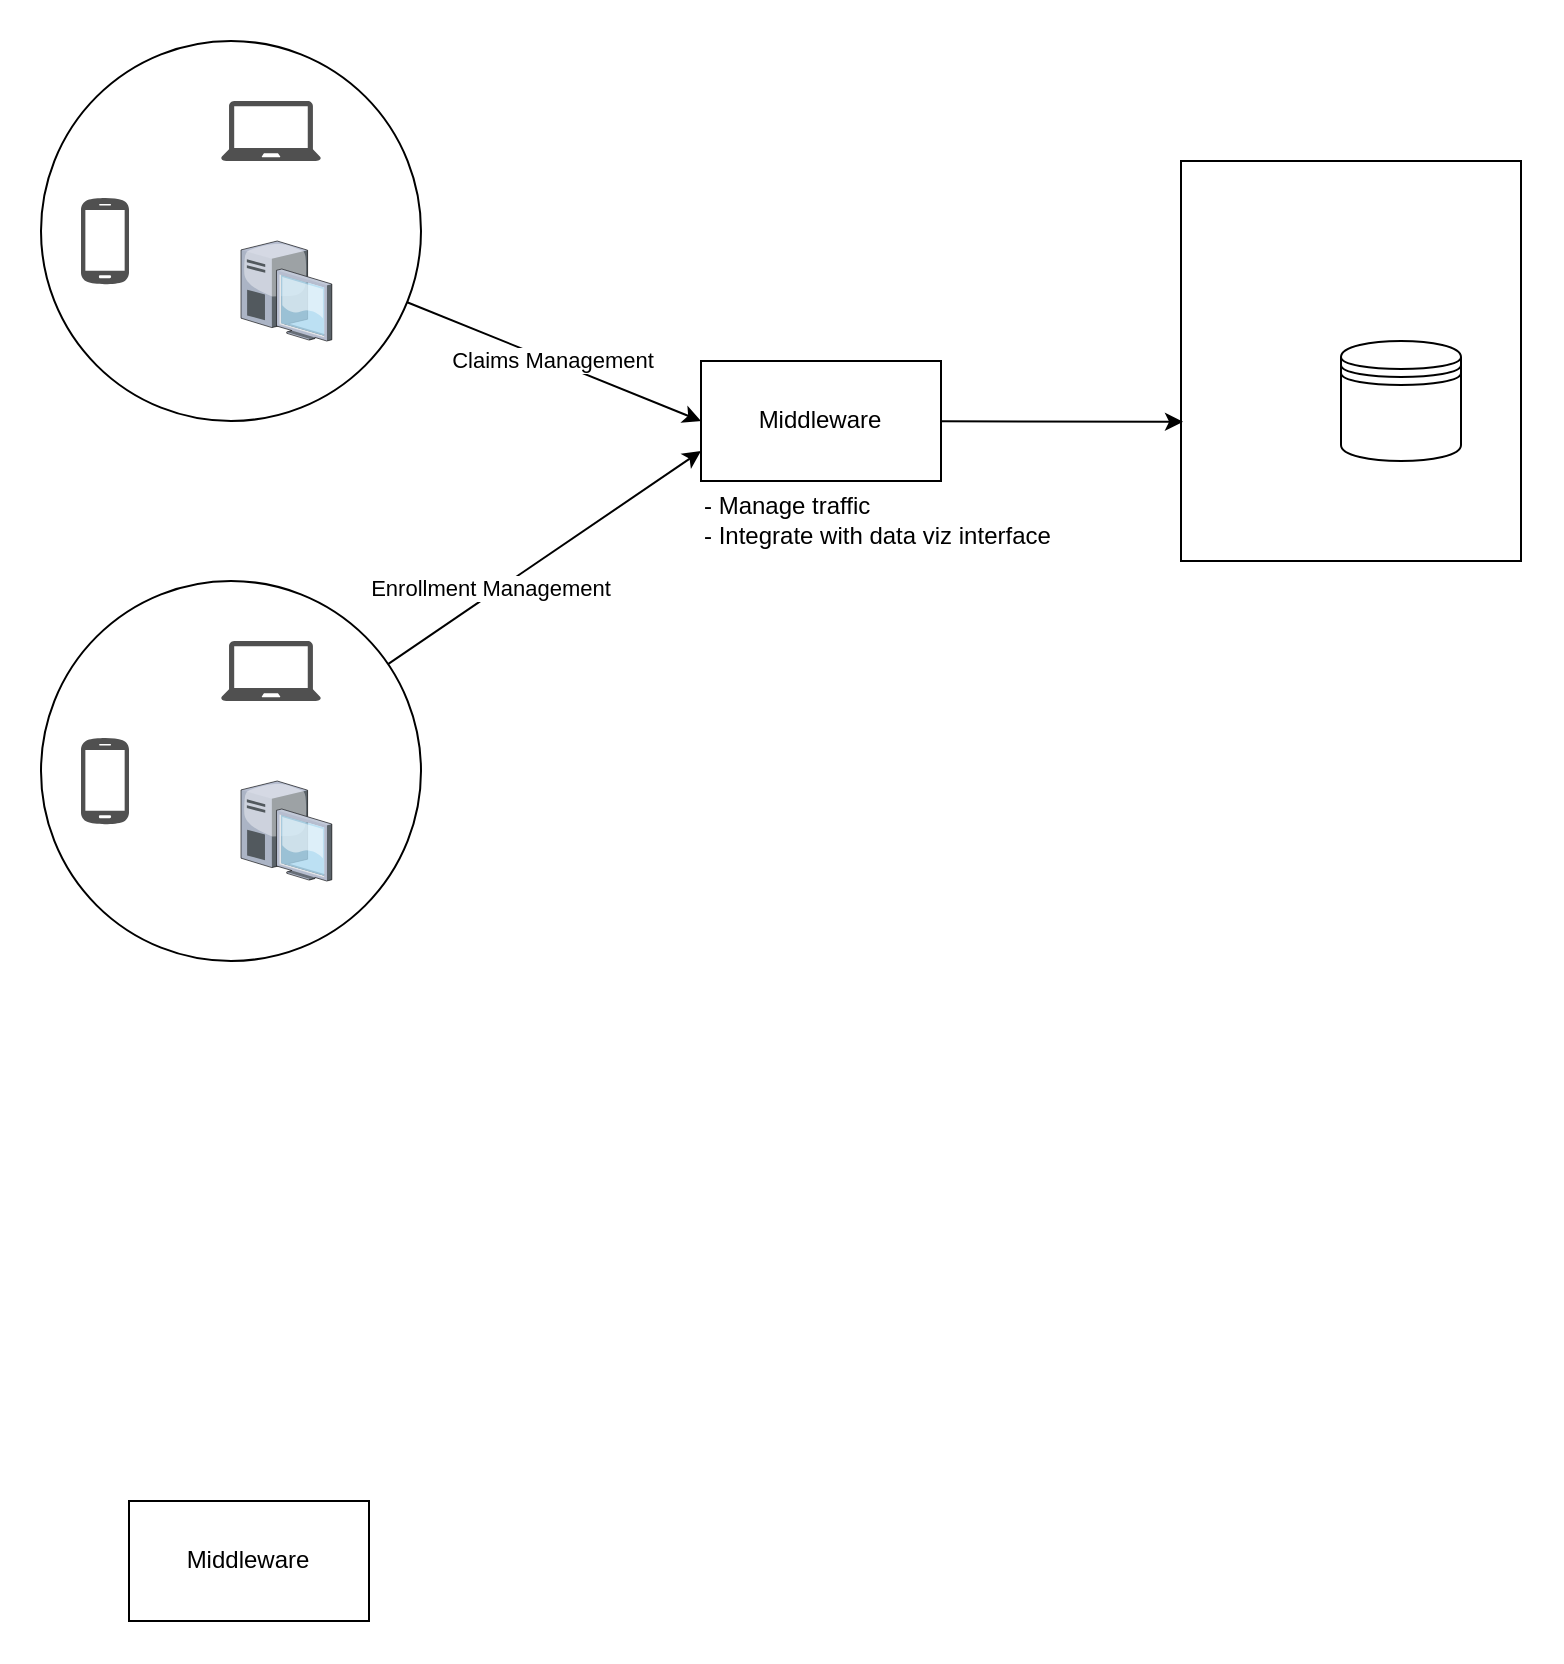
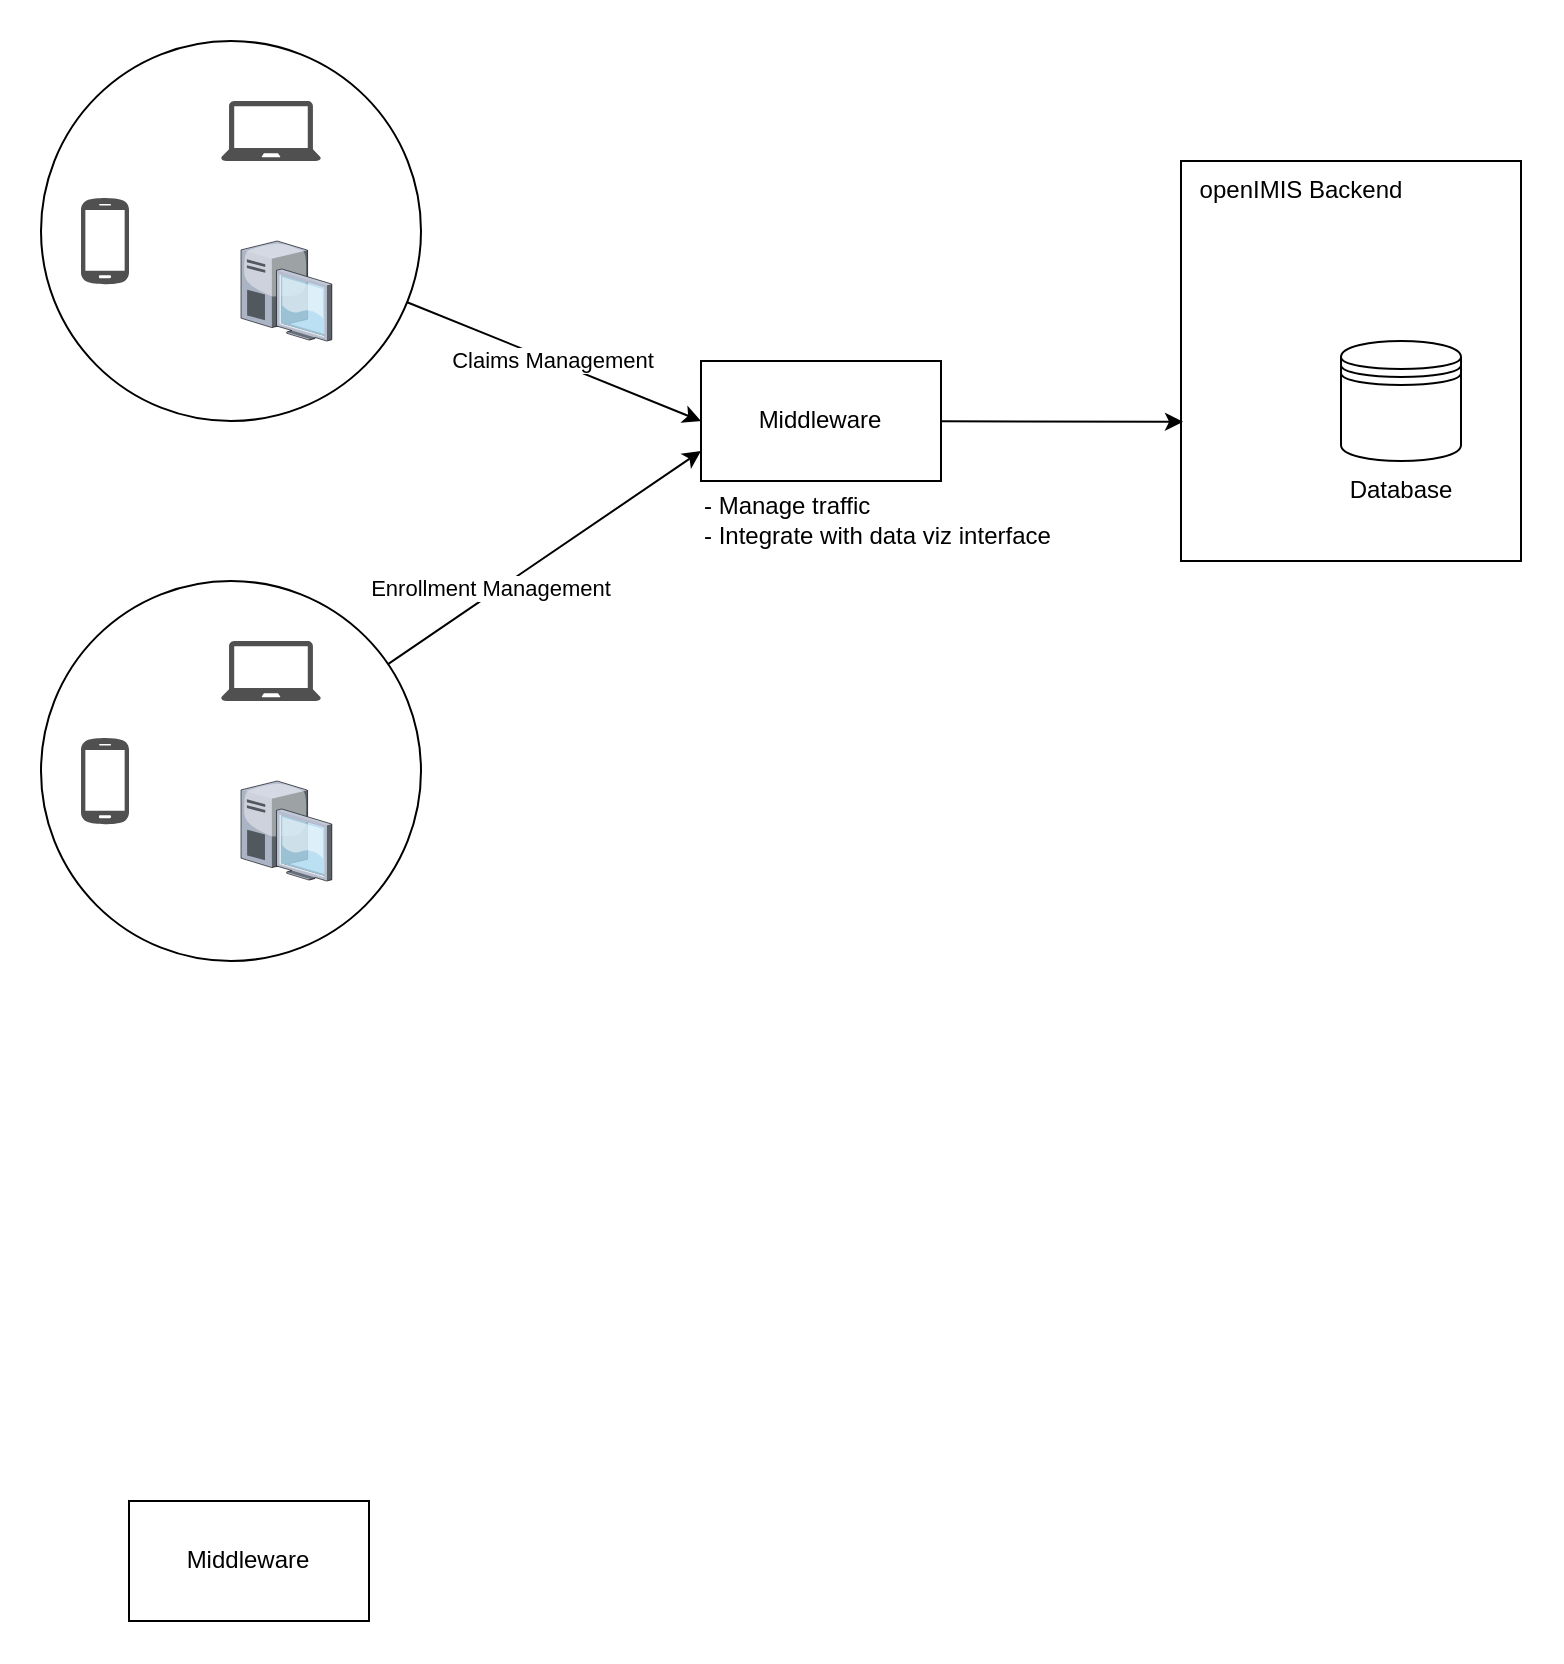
node "openIMIS Backend": added
node "Database": added
